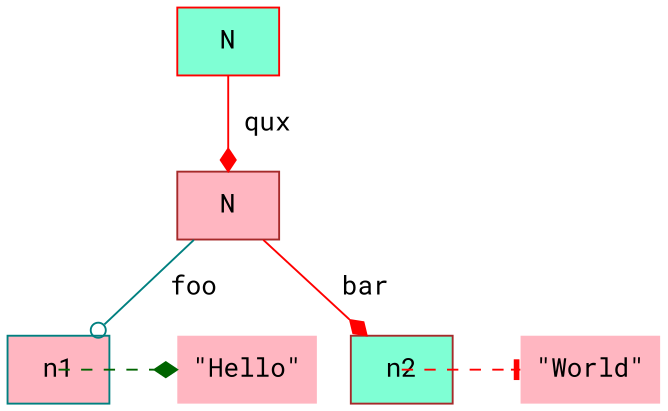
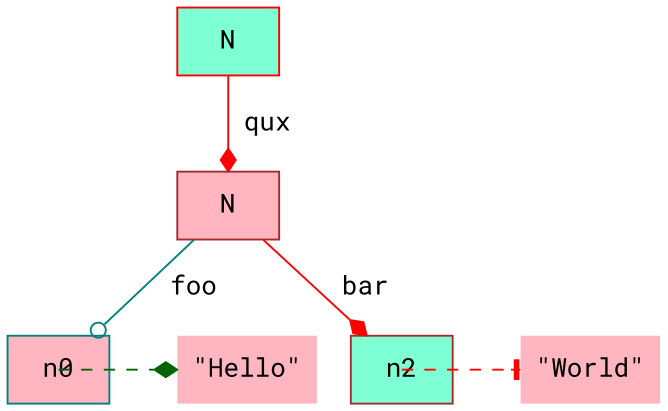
node "n1": label "n1" -> "n0"
